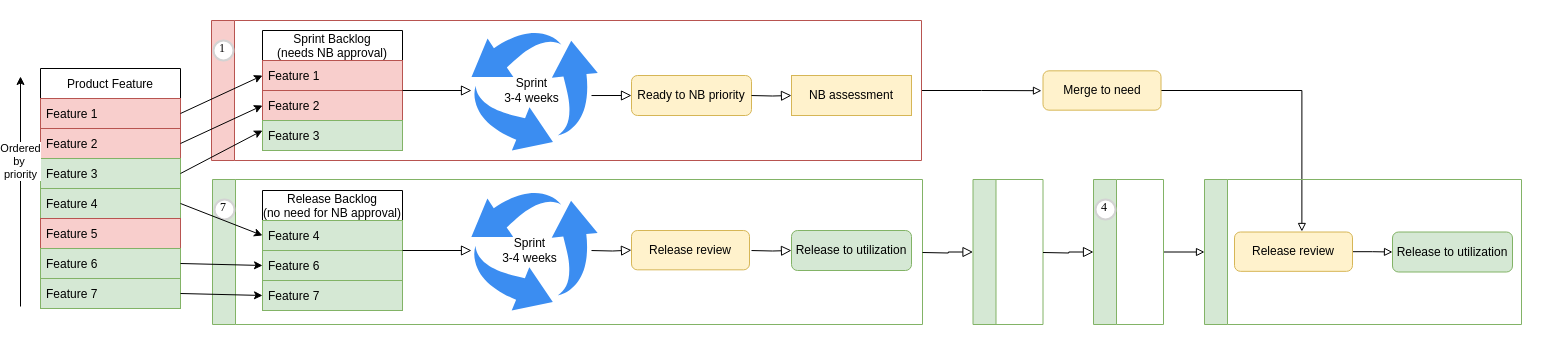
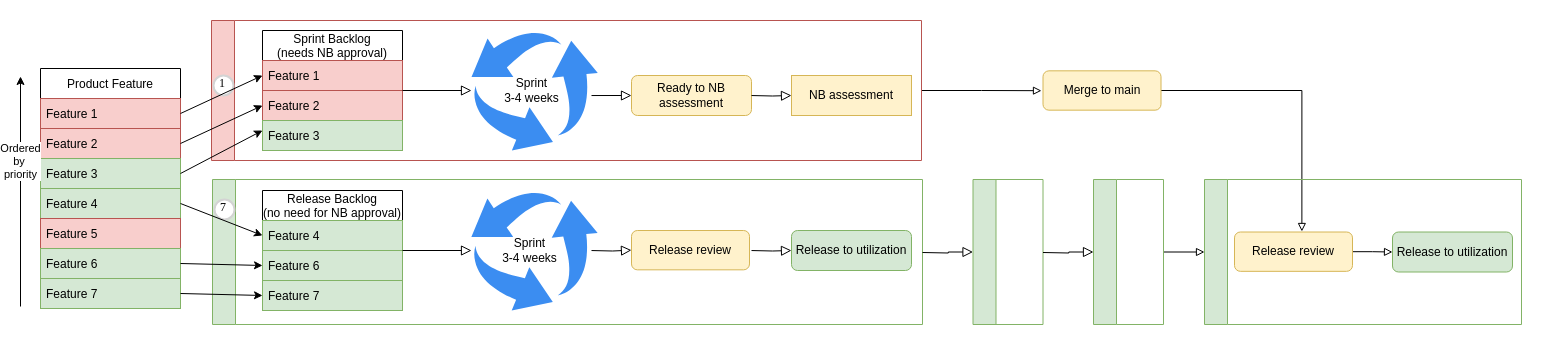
node "1": moved (224, 51) -> (224, 86)
node "Merge to need": label "Merge to need" -> "Merge to main"
node "Ready to NB priority": label "Ready to NB priority" -> "Ready to NB assessment"
node "4": removed
